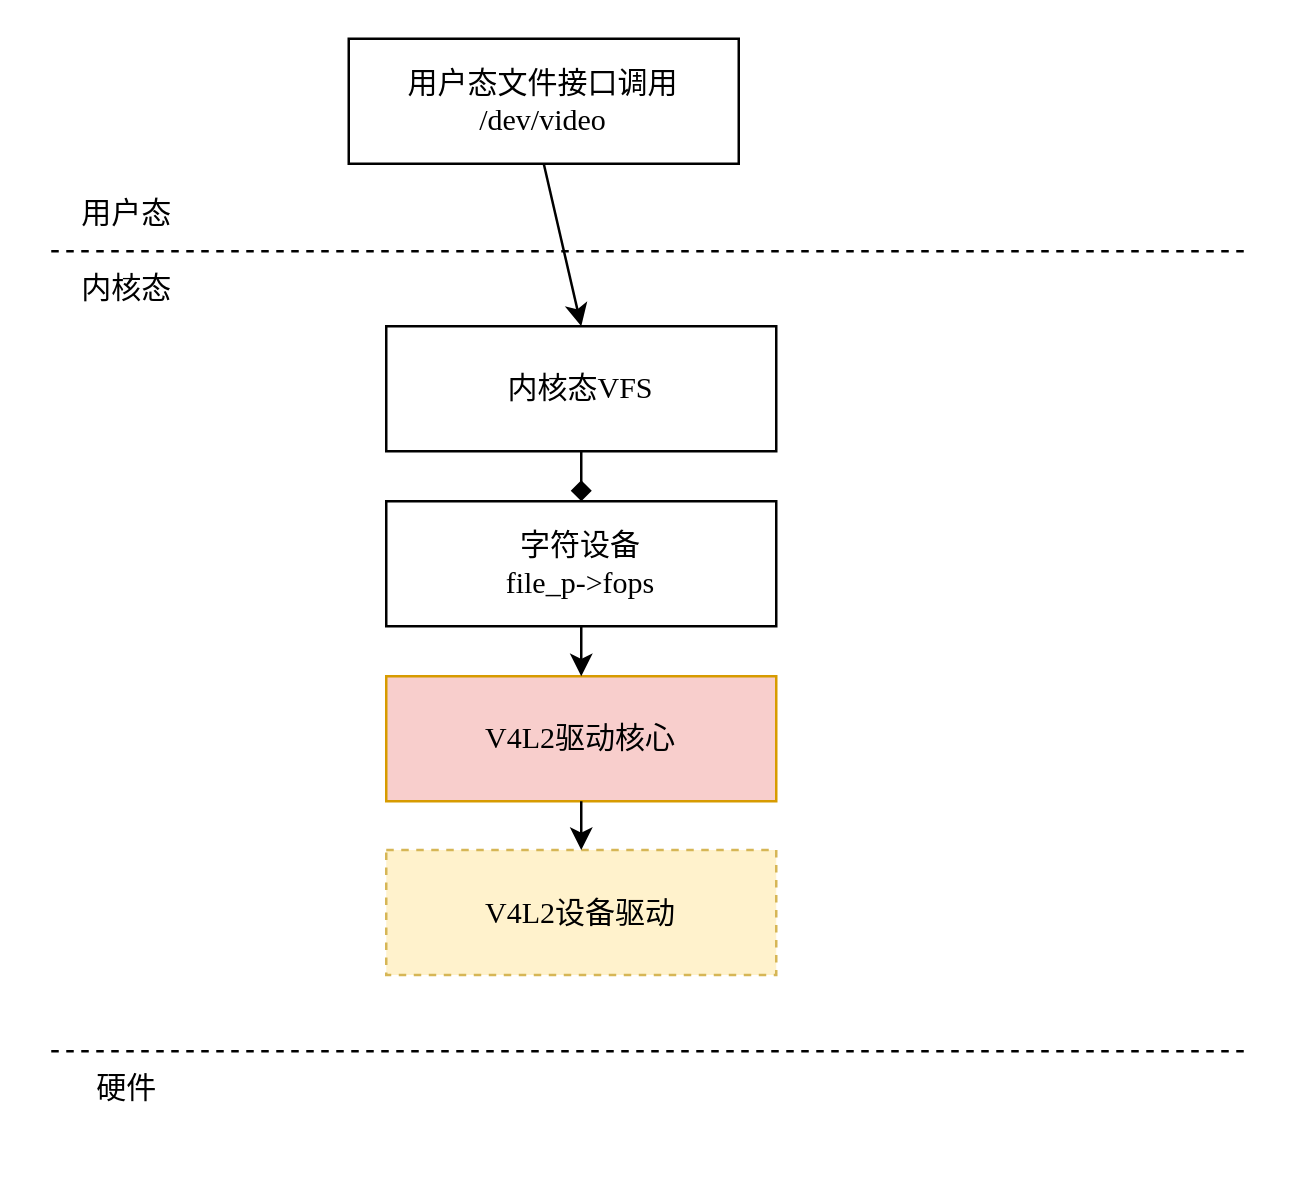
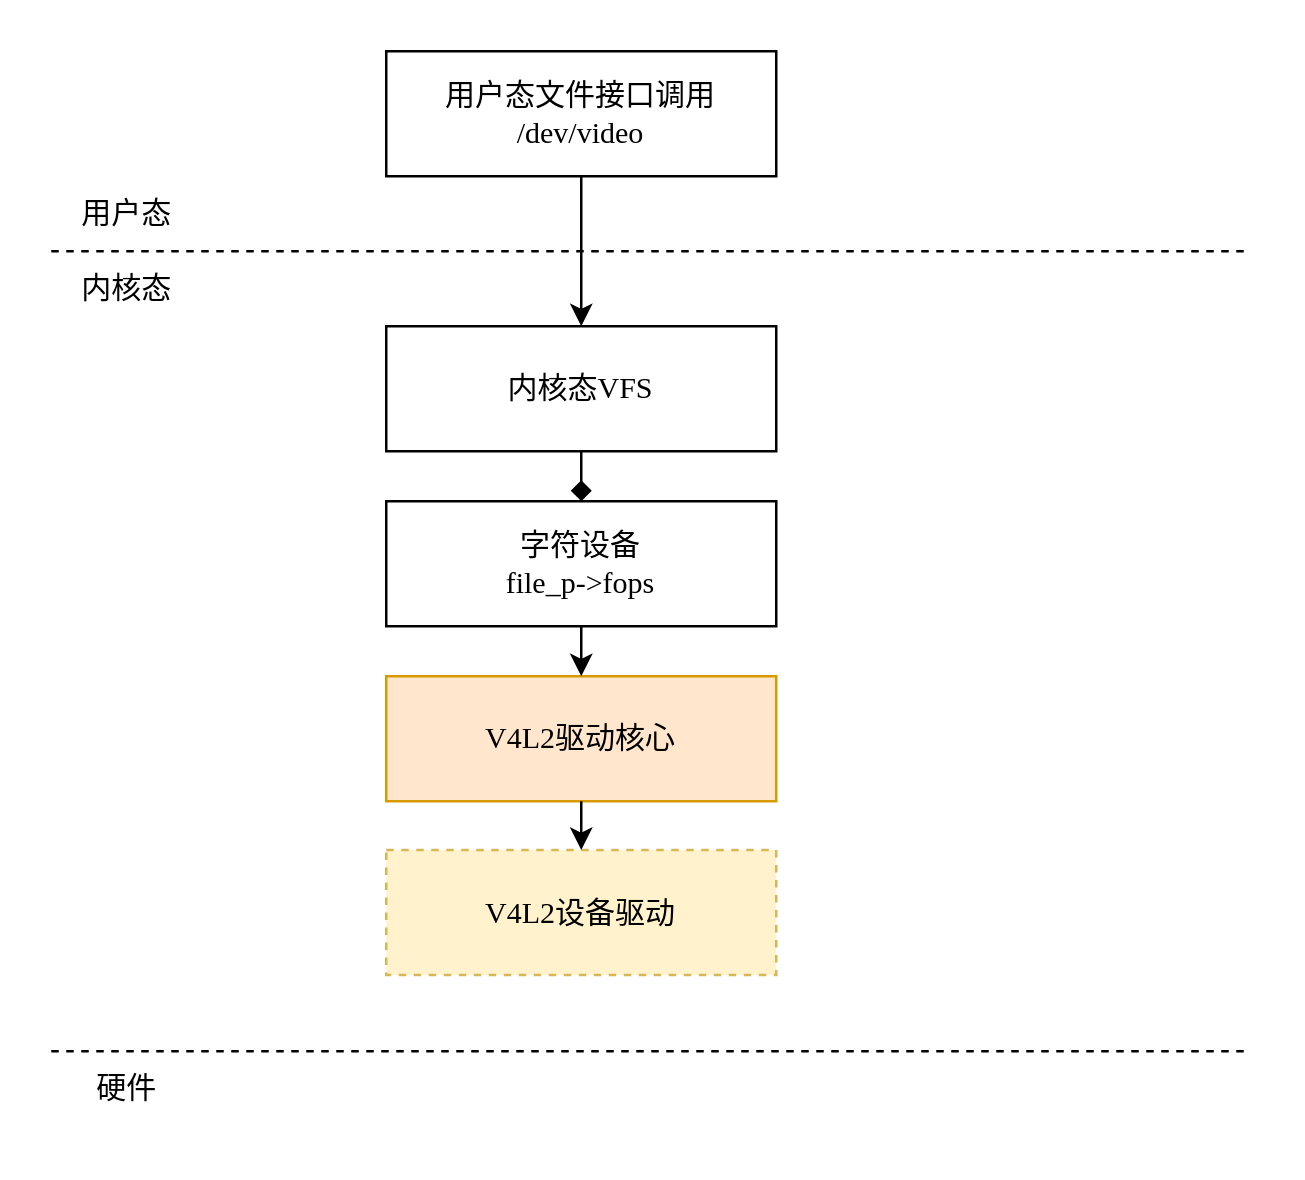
node "用户态文件接口调用 /dev/video": moved (544, 101) -> (581, 114)
node "V4L2驱动核心": fillcolor #f8cecc -> #ffe6cc
